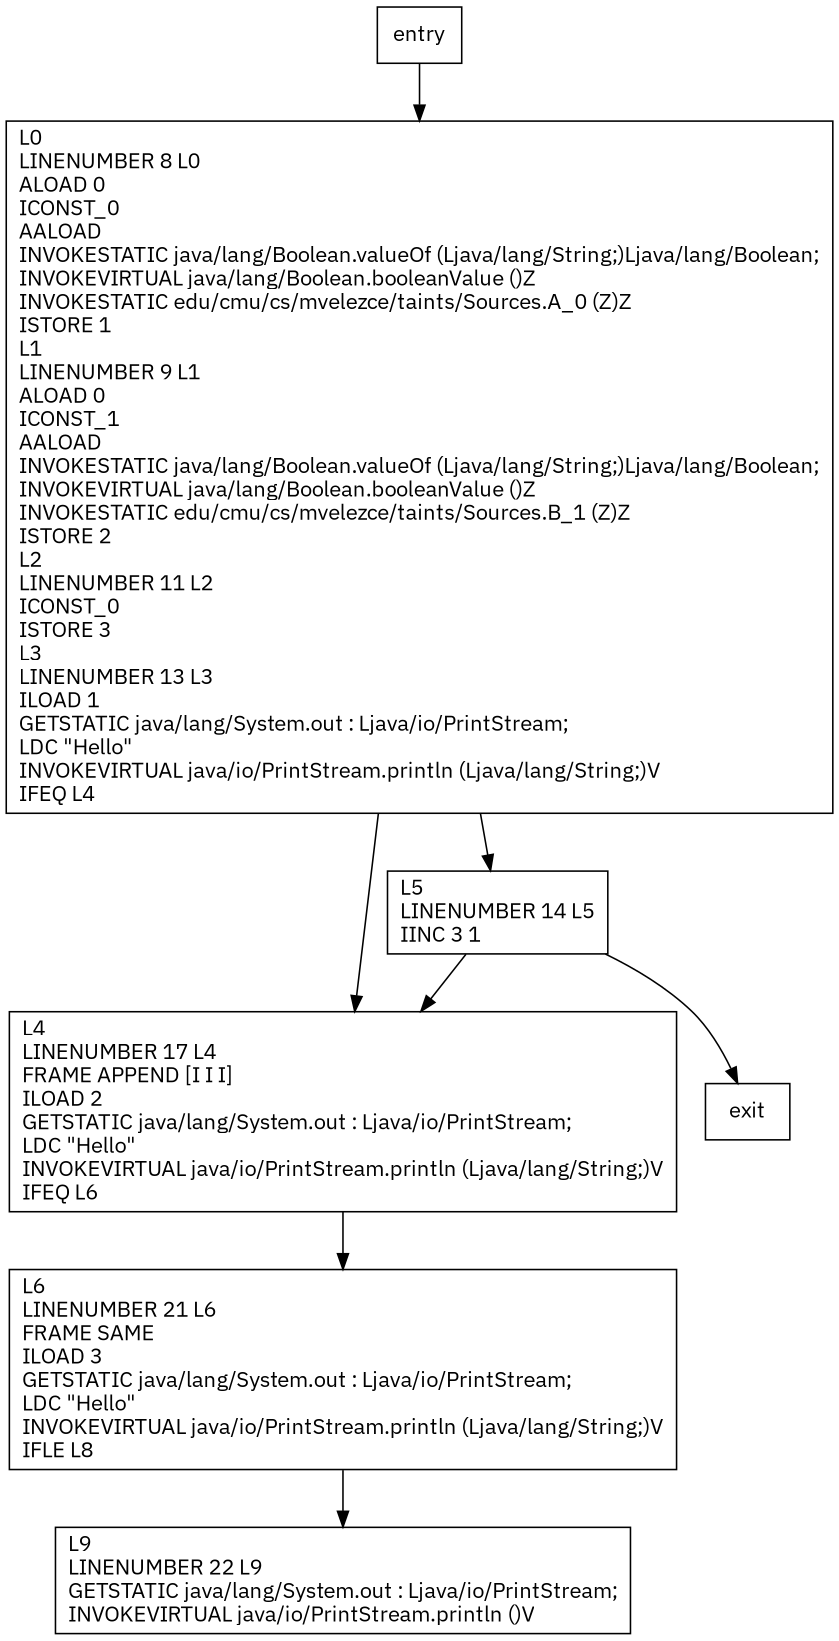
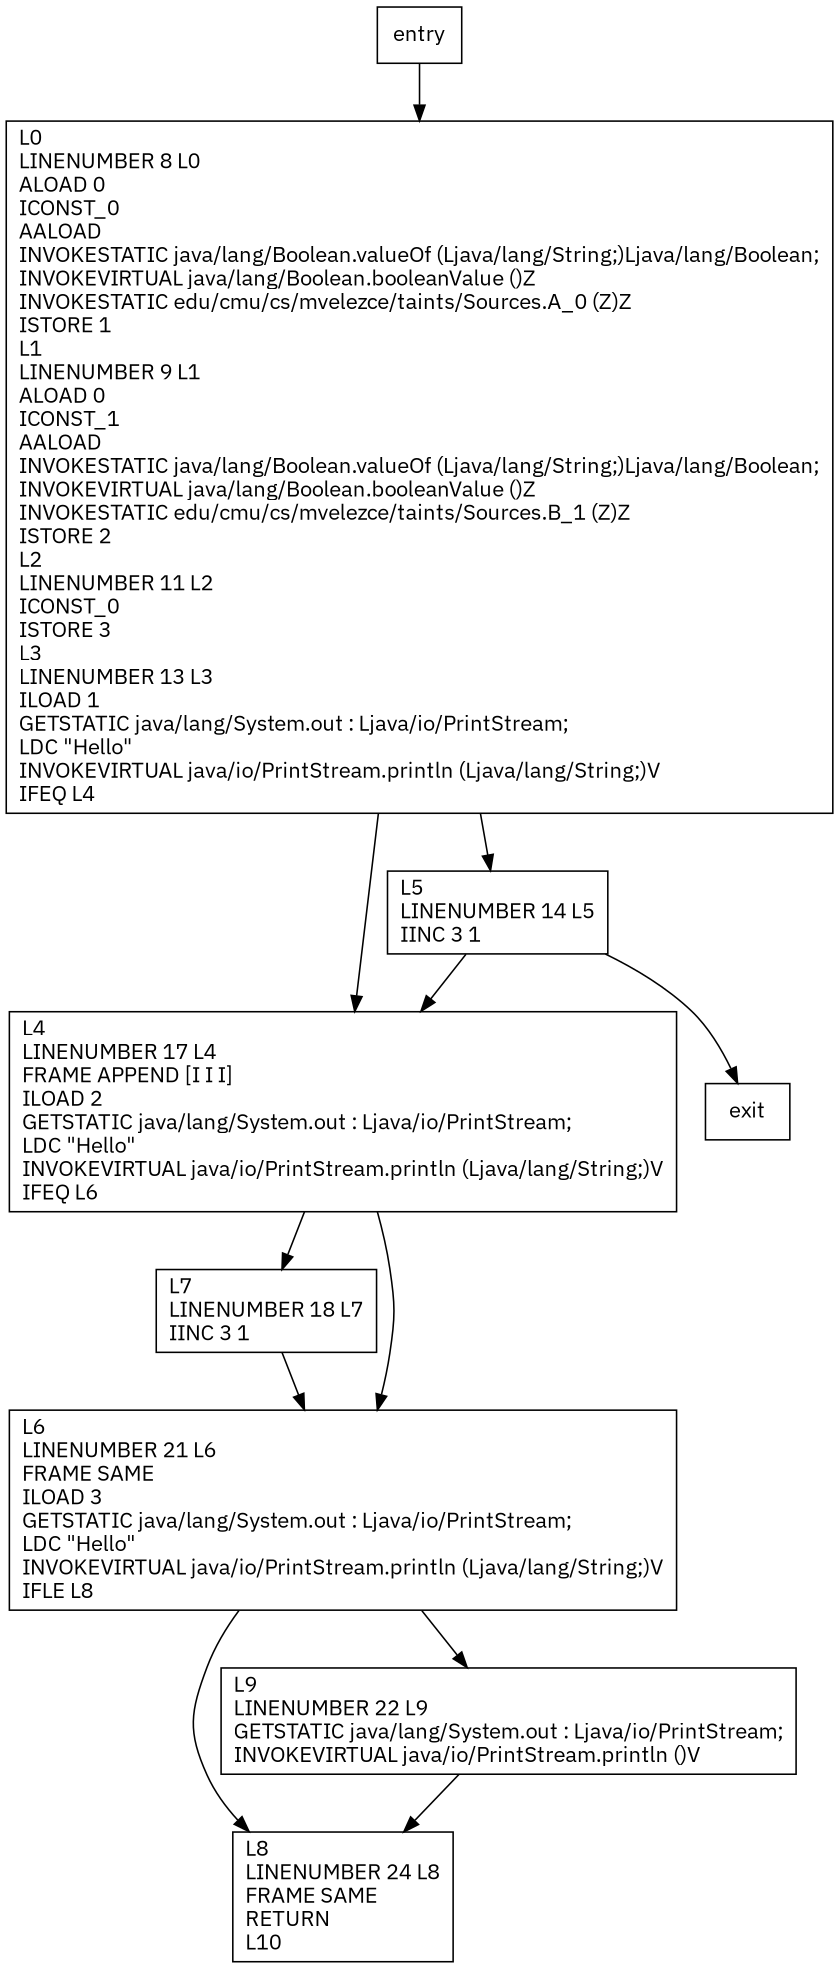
node "L7 LINENUMBER 18 L7 IINC 3 1": added
node "L8 LINENUMBER 24 L8 FRAME SAME RETURN L10": added
